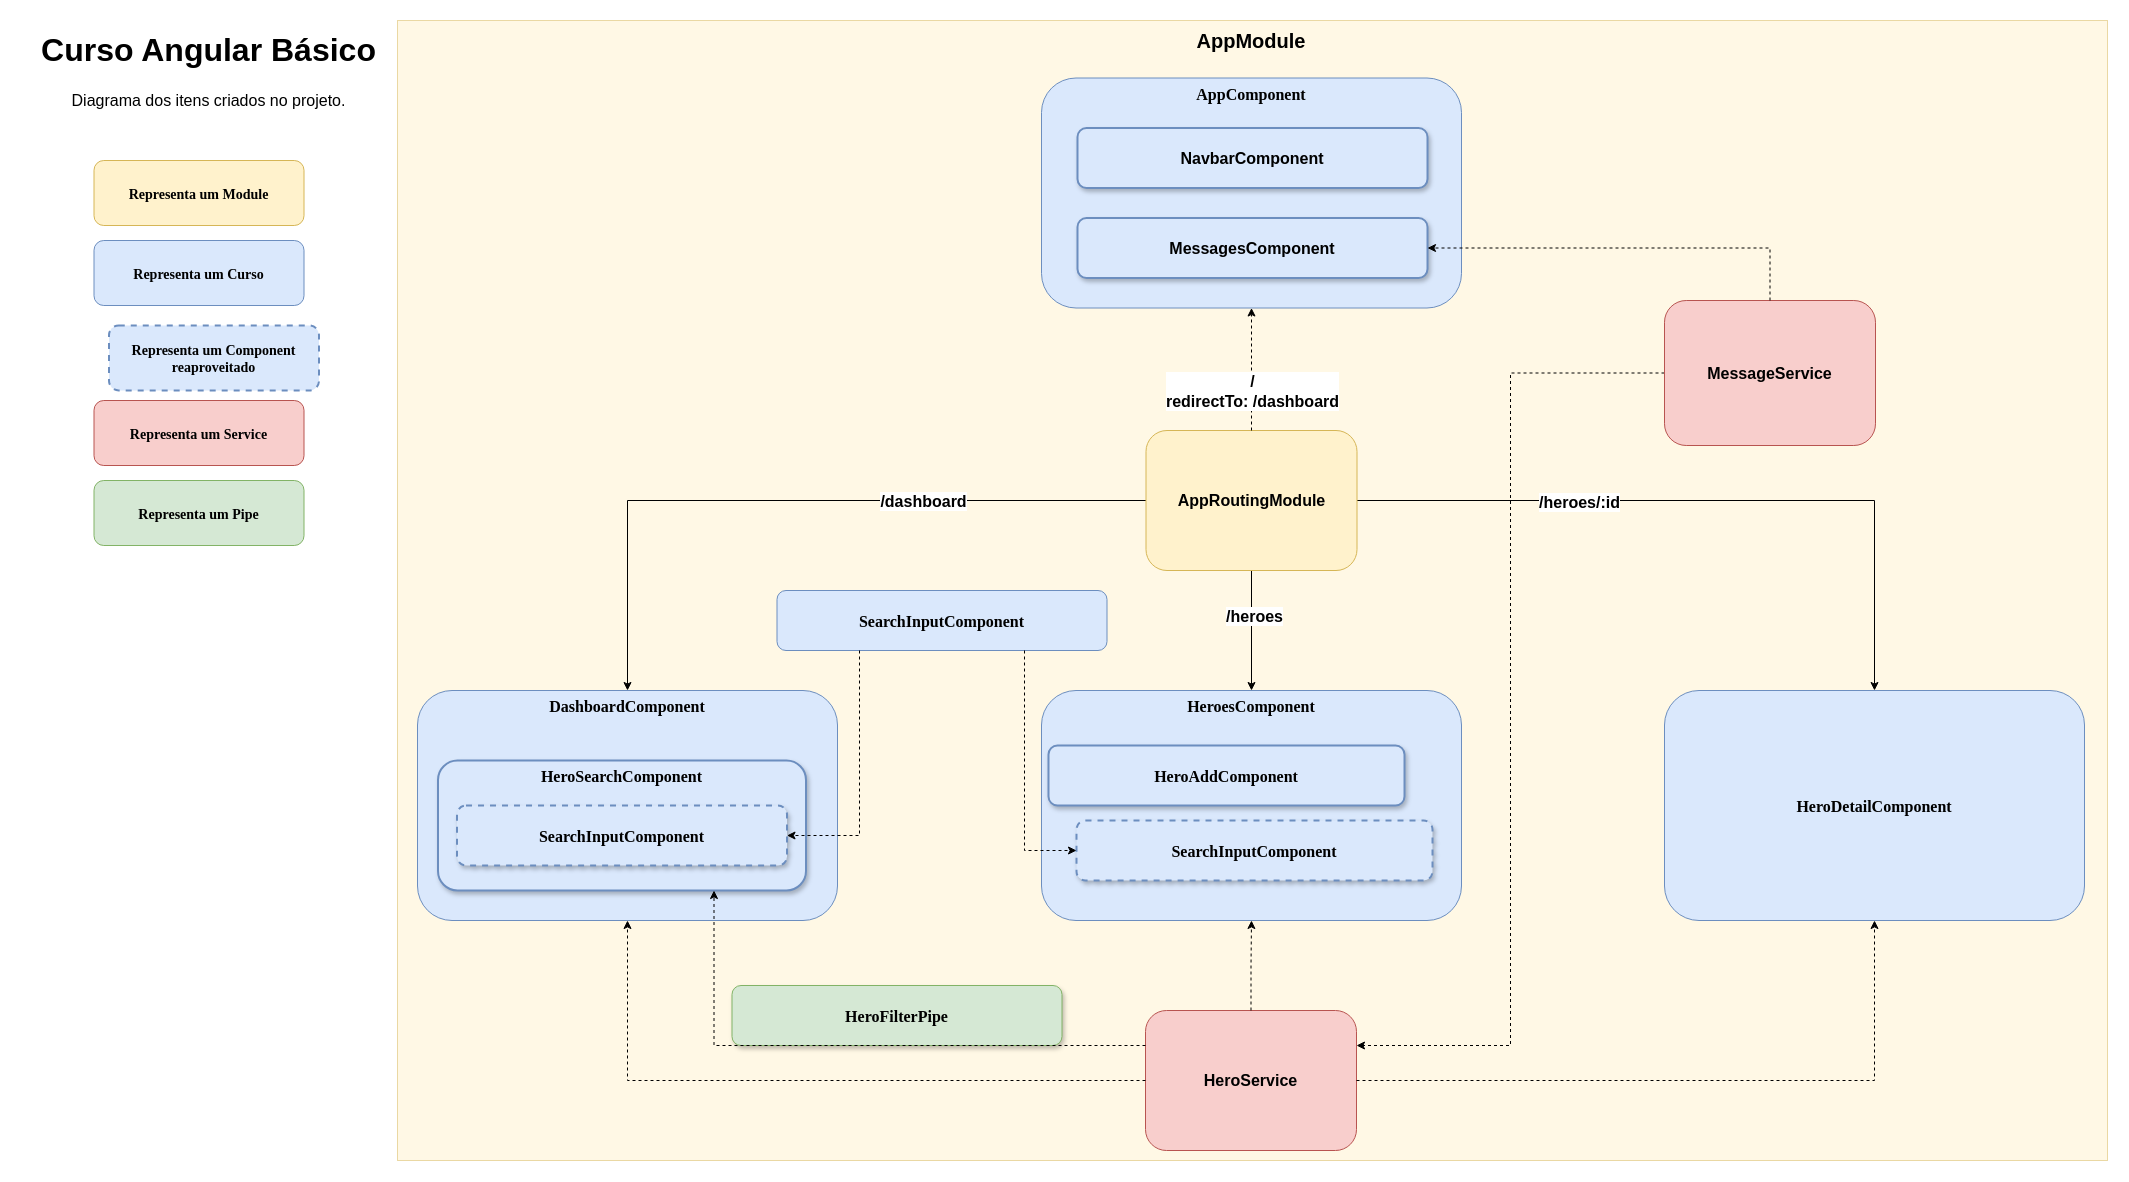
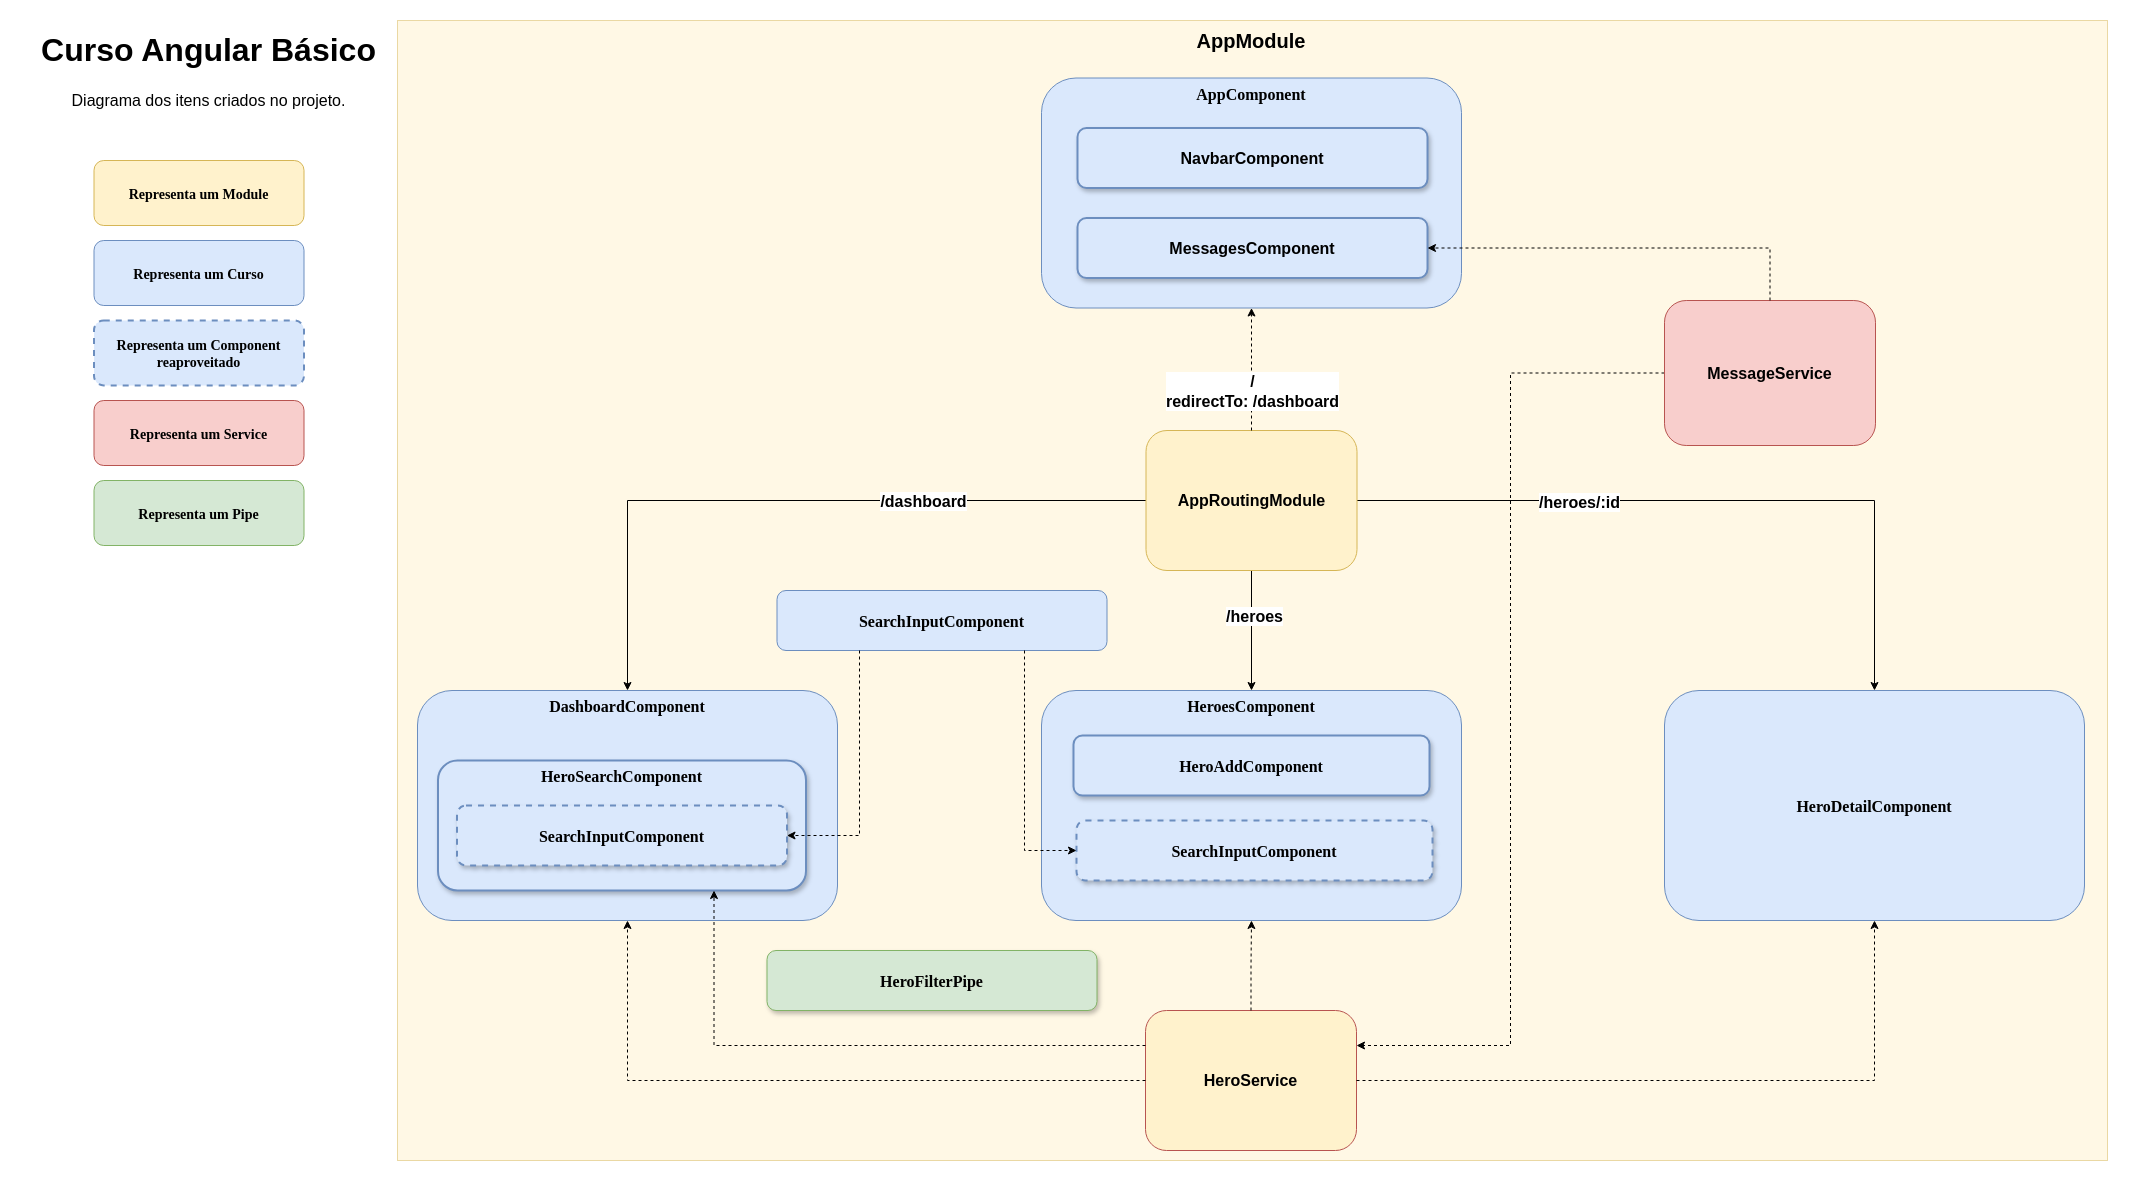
node "Representa um Component reaproveitado": moved (214, 358) -> (199, 353)
node "HeroAddComponent": moved (1227, 776) -> (1252, 766)
node "HeroFilterPipe": moved (897, 1016) -> (932, 981)
node "HeroService": fillcolor #f8cecc -> #fff2cc
